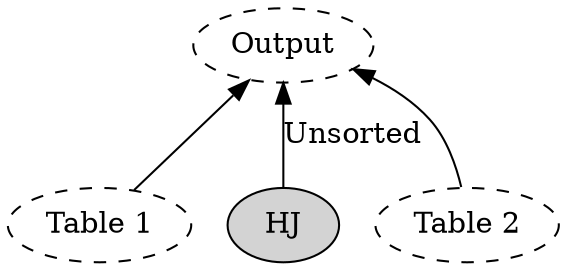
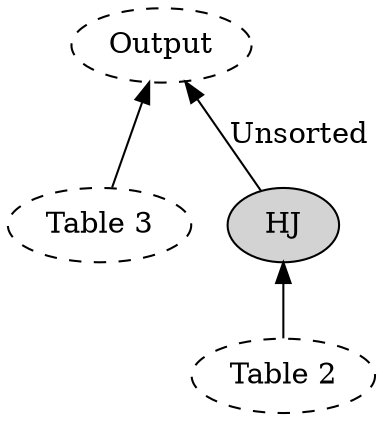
edge "Table 2" -> "Output": now "Table 2" -> "HJ"
node "Table 1": label "Table 1" -> "Table 3"
